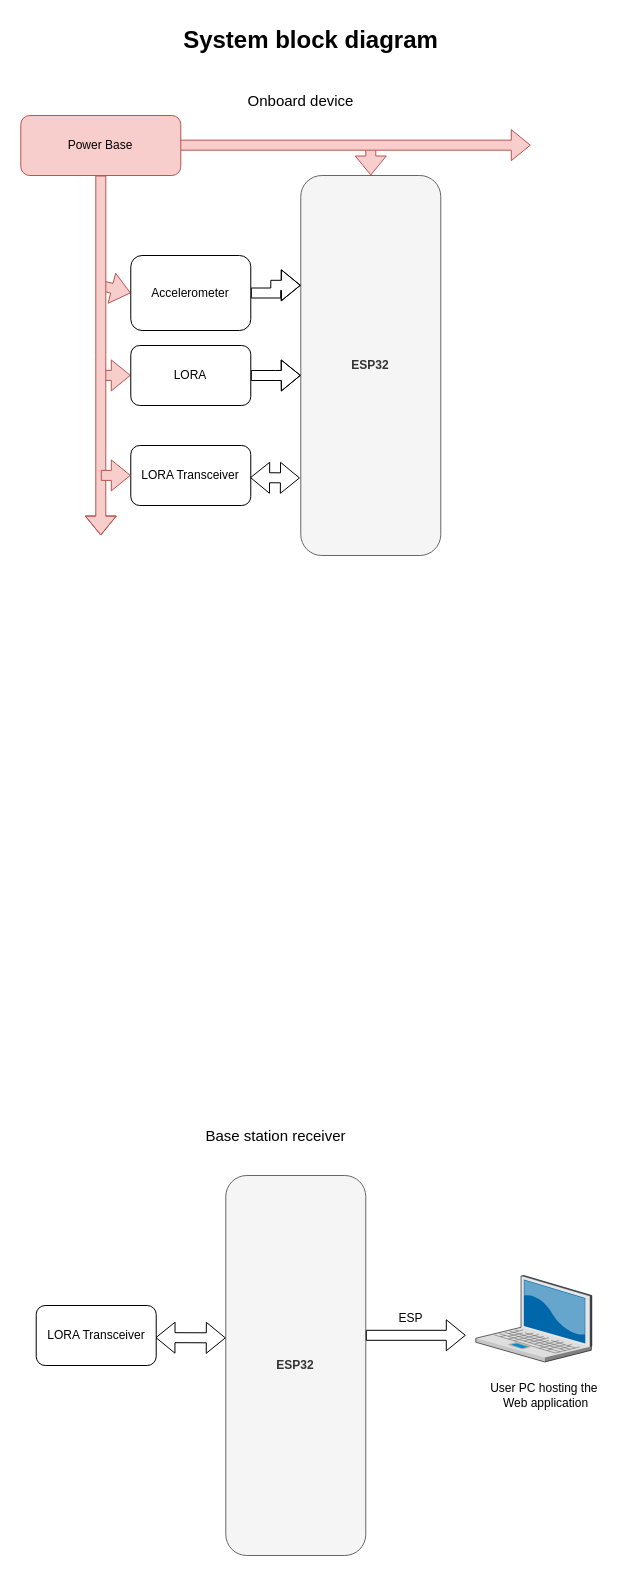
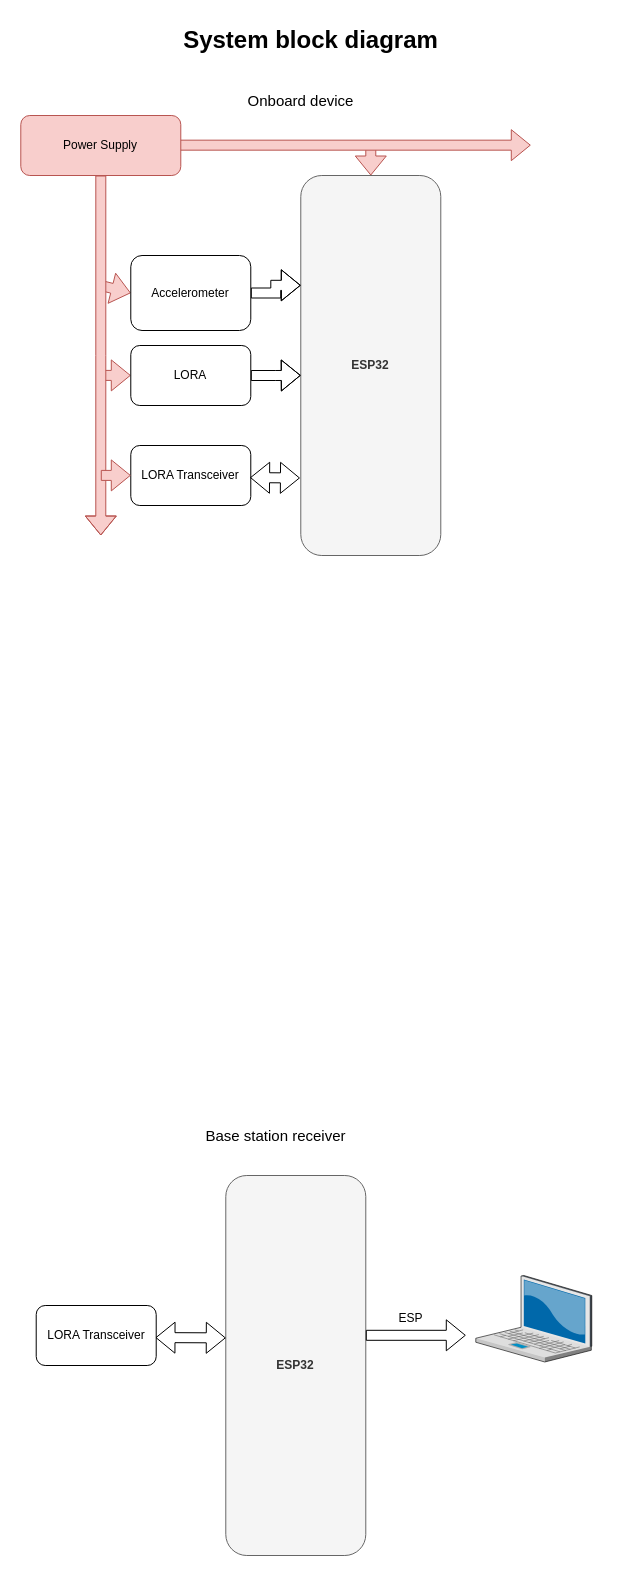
node "Power Base": label "Power Base" -> "Power Supply"
node "User PC hosting the Web application": removed
